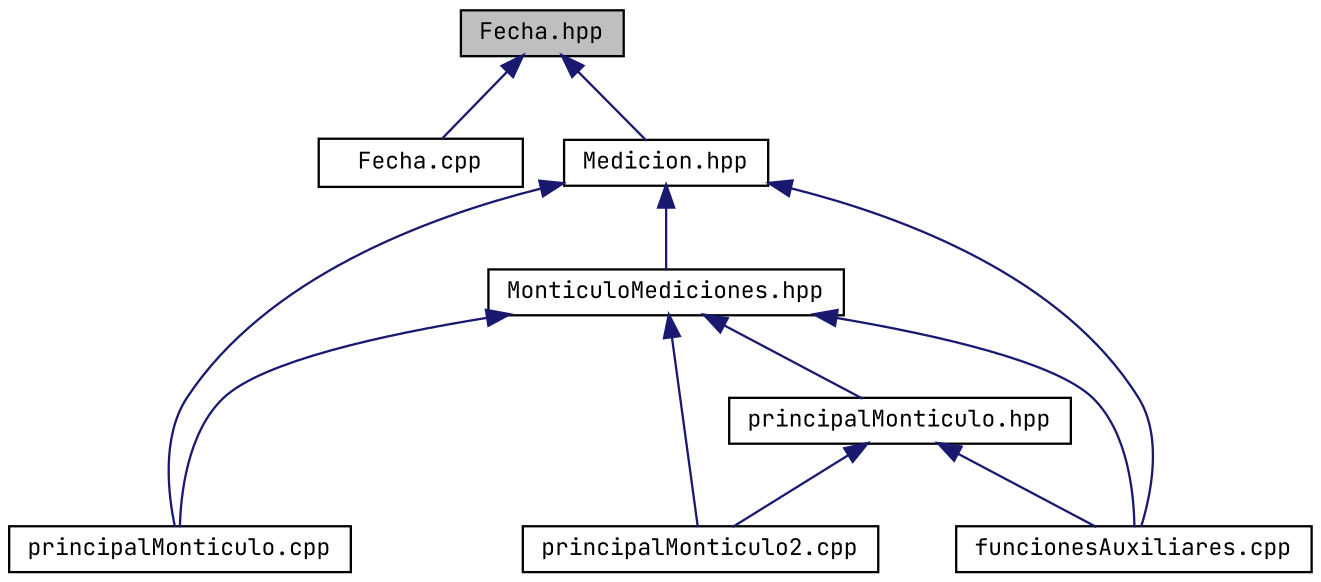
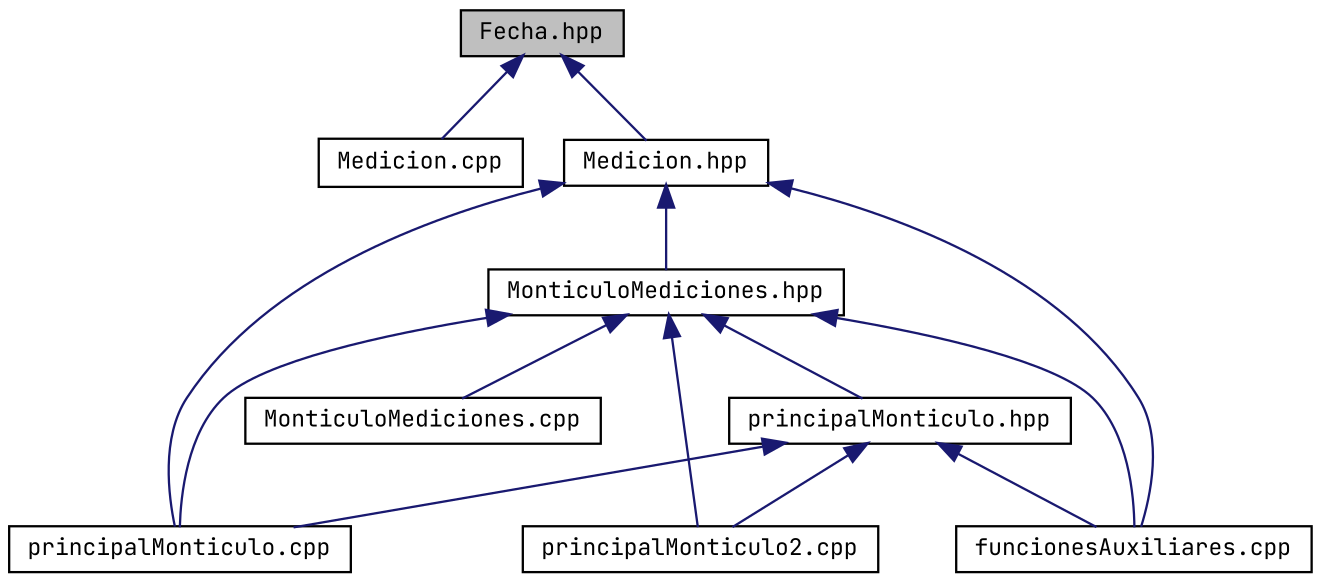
node "Fecha.cpp": label "Fecha.cpp" -> "Medicion.cpp"
node "MonticuloMediciones.cpp": added
edge "principalMonticulo.cpp" -> "principalMonticulo.hpp": added
